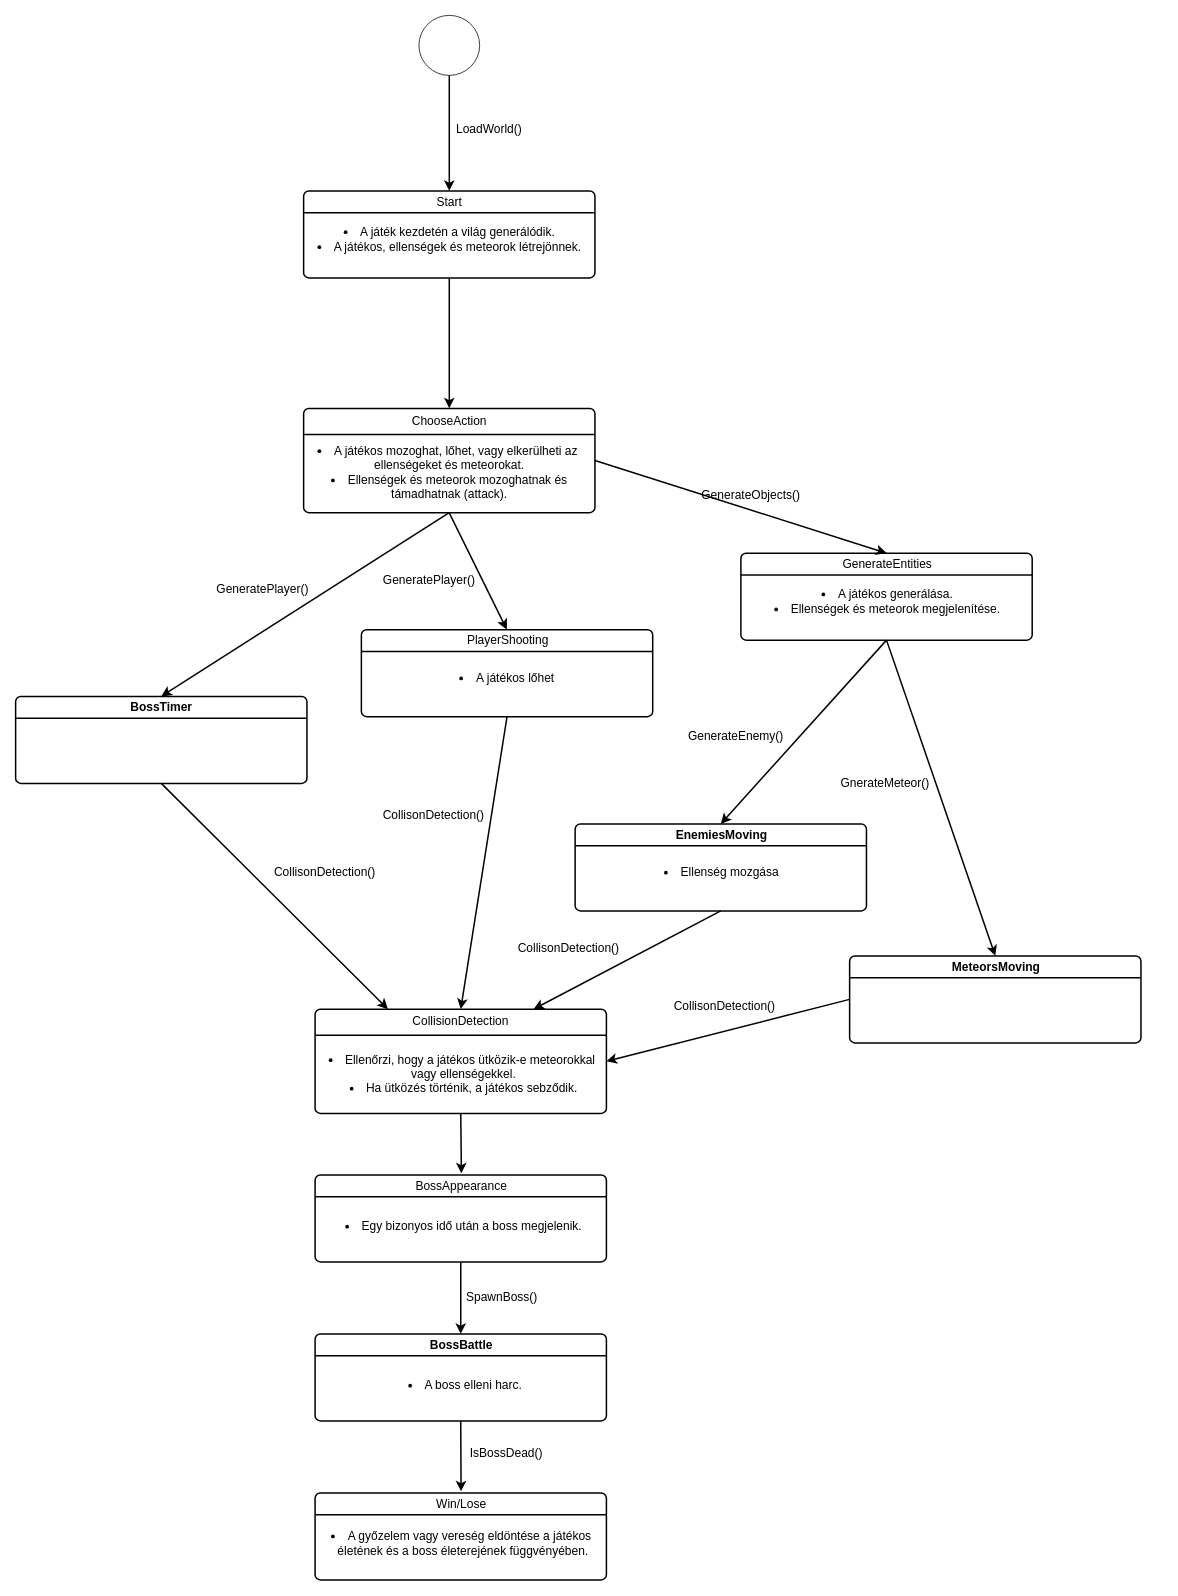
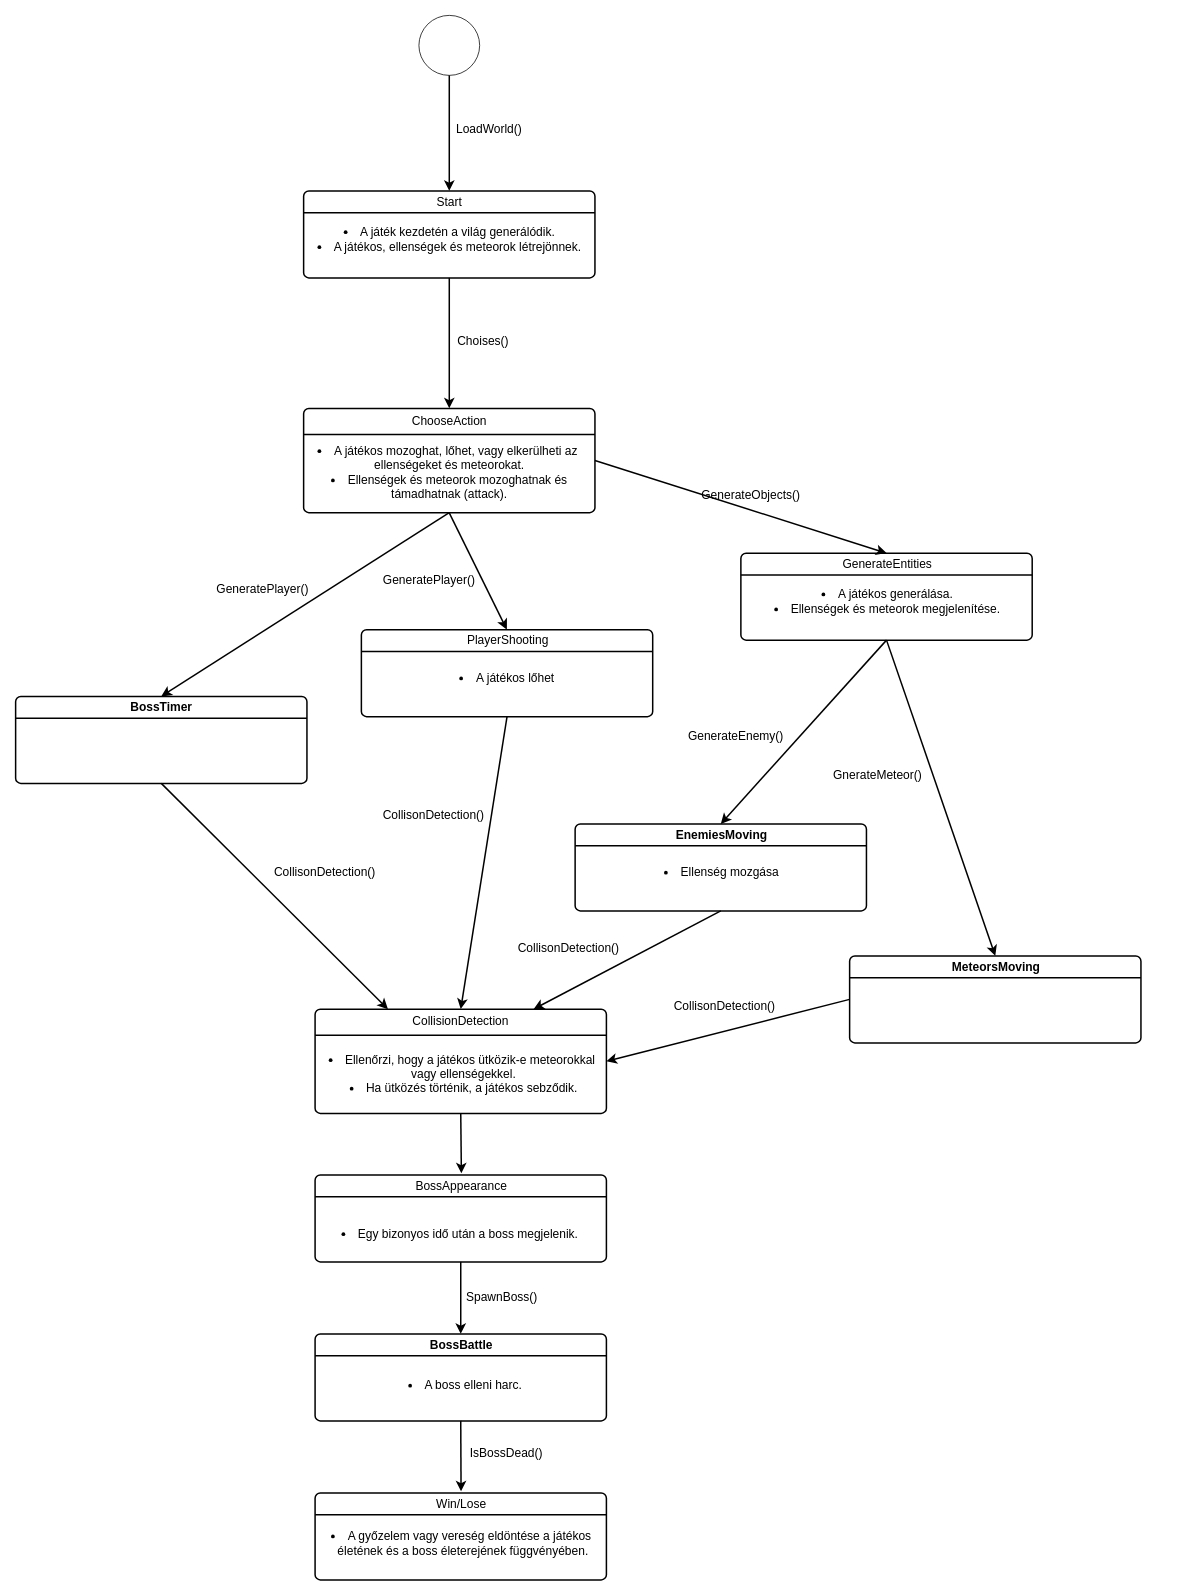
node "Choises()": added
node "GnerateMeteor()": moved (885, 782) -> (877, 775)
node "Egy bizonyos idő után a boss megjelenik.": moved (463, 1226) -> (460, 1233)
